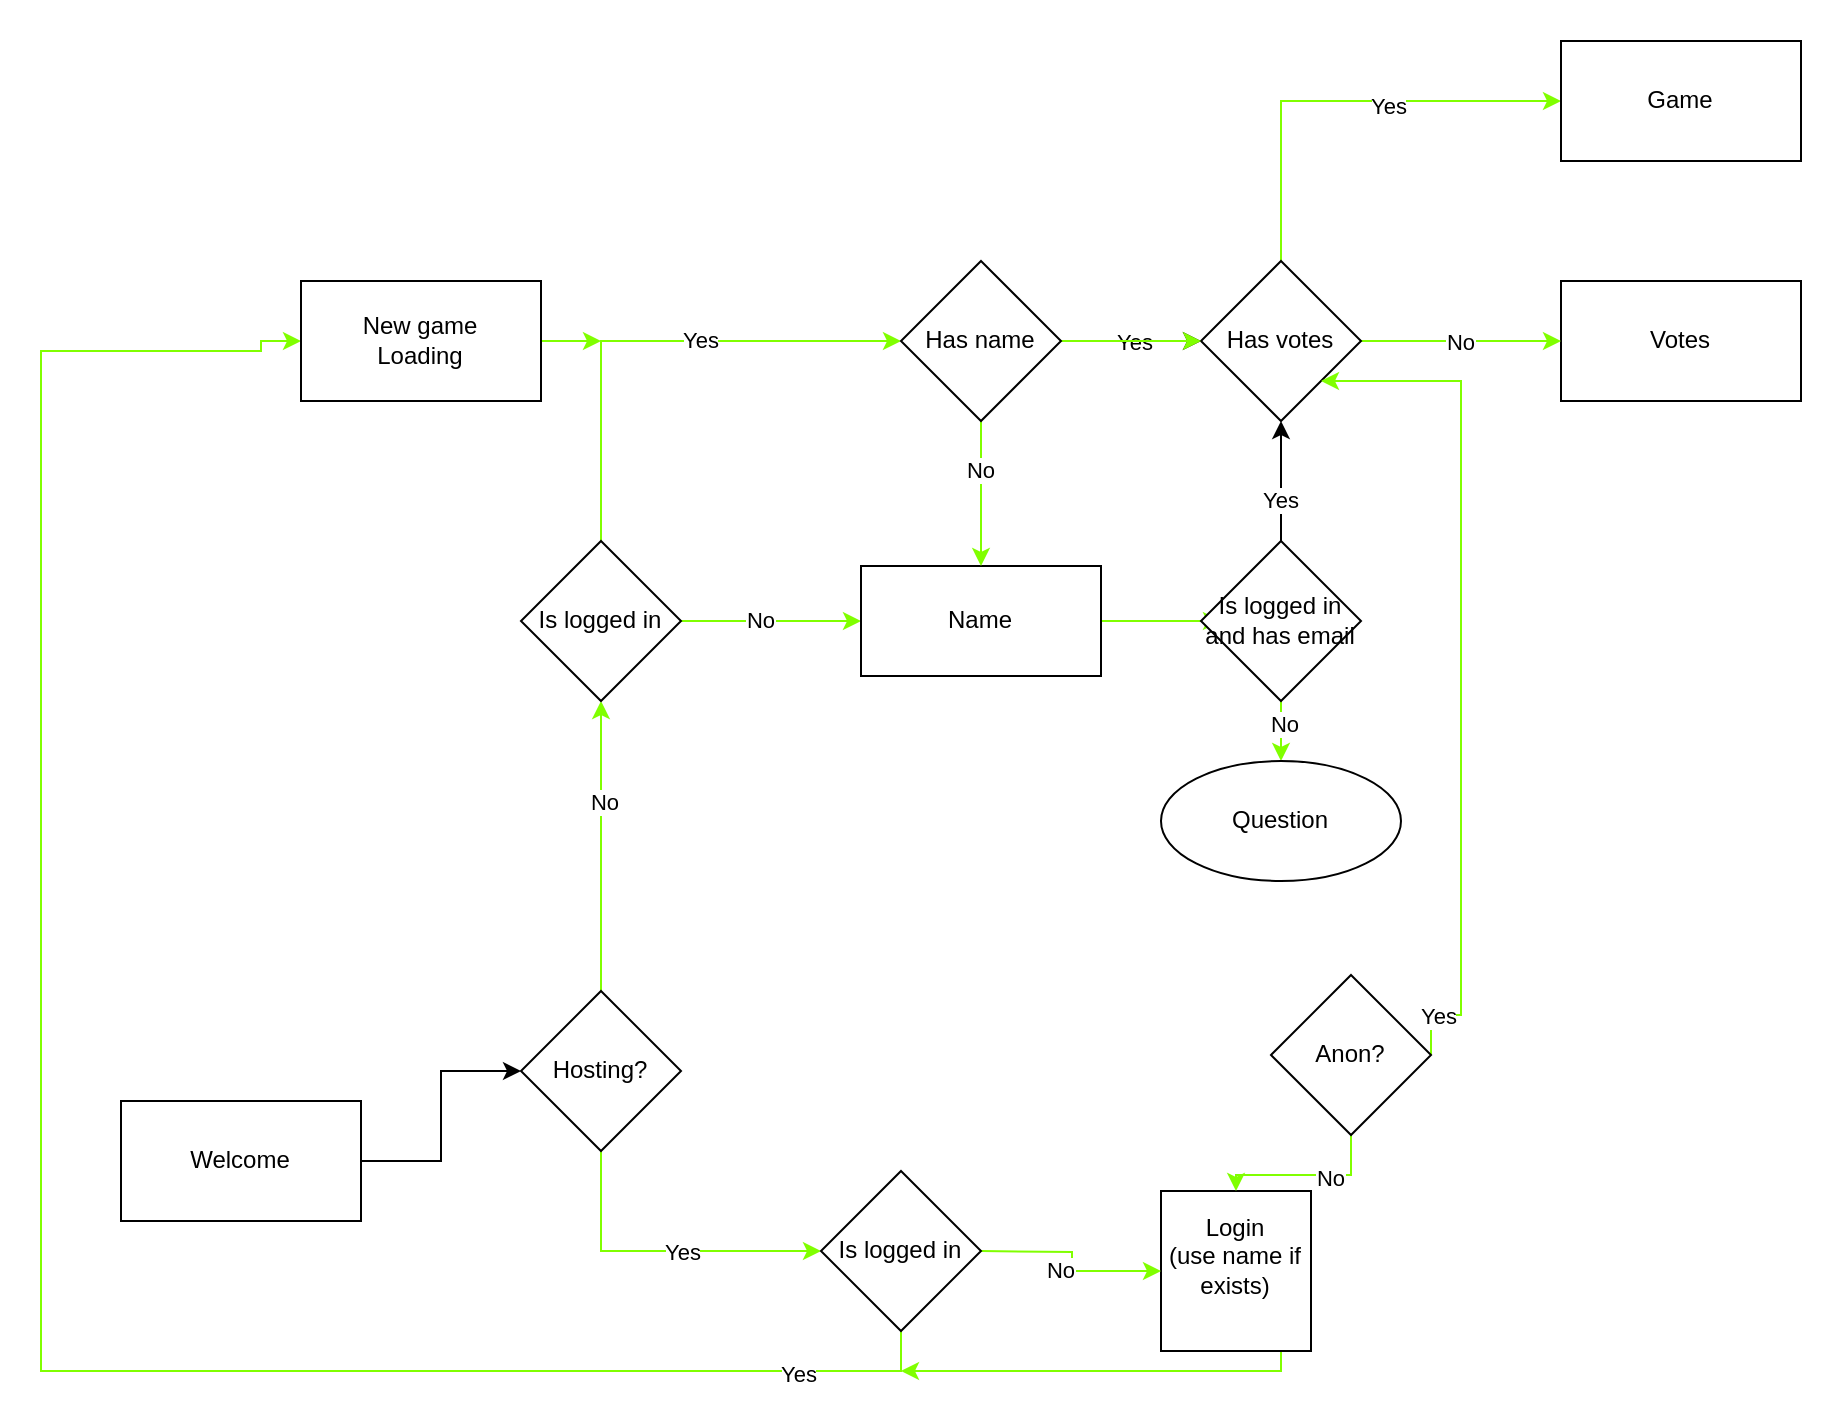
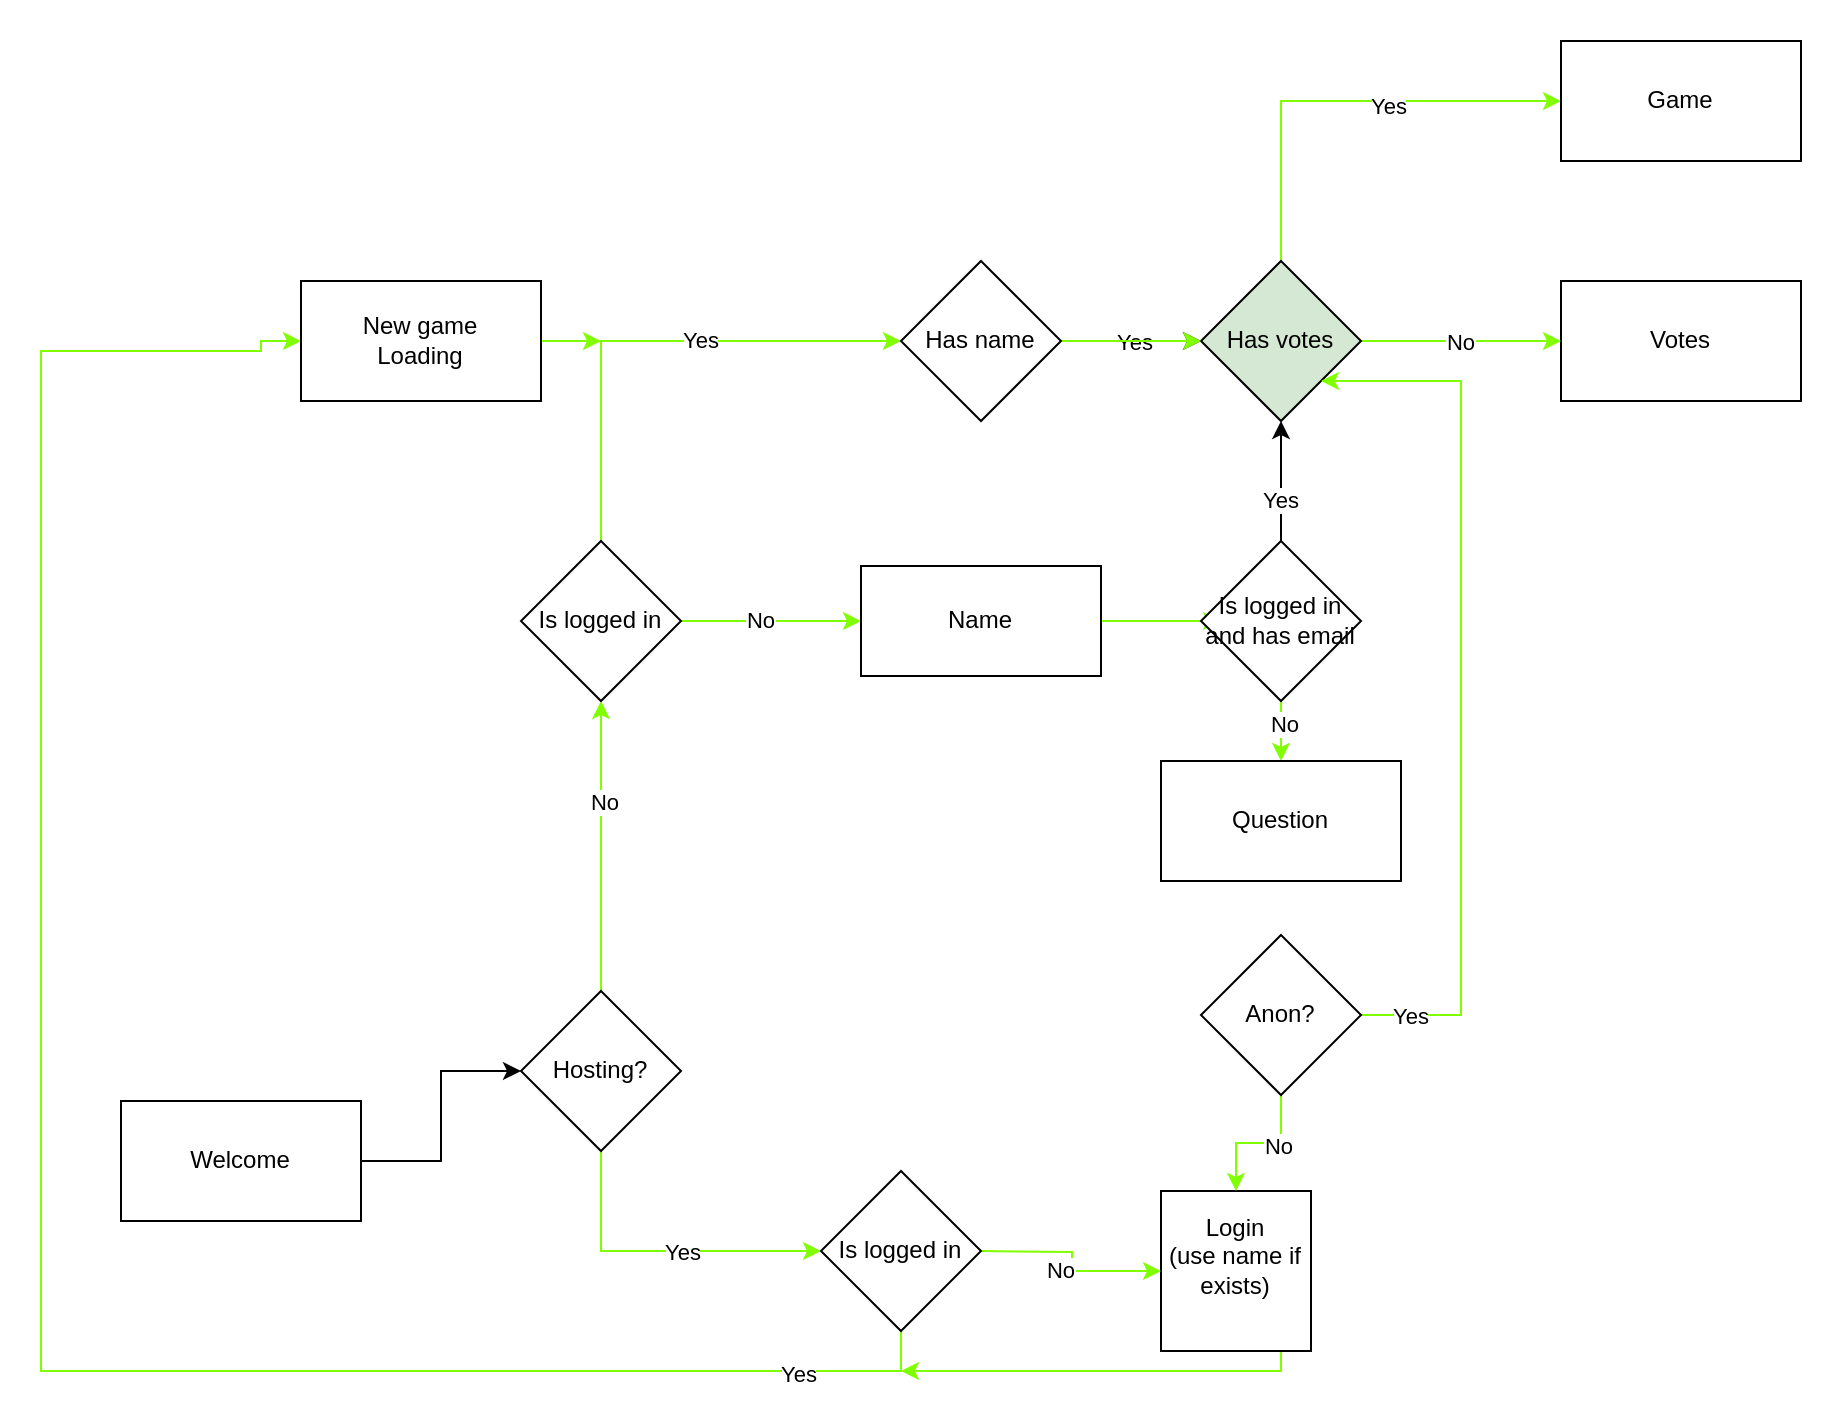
node "Has votes": fillcolor #ffffff -> #d5e8d4
edge "Has name" -> "Name": removed, label "No"
node "Question": shape ellipse -> rectangle
node "Anon?": moved (1351, 1055) -> (1281, 1015)
